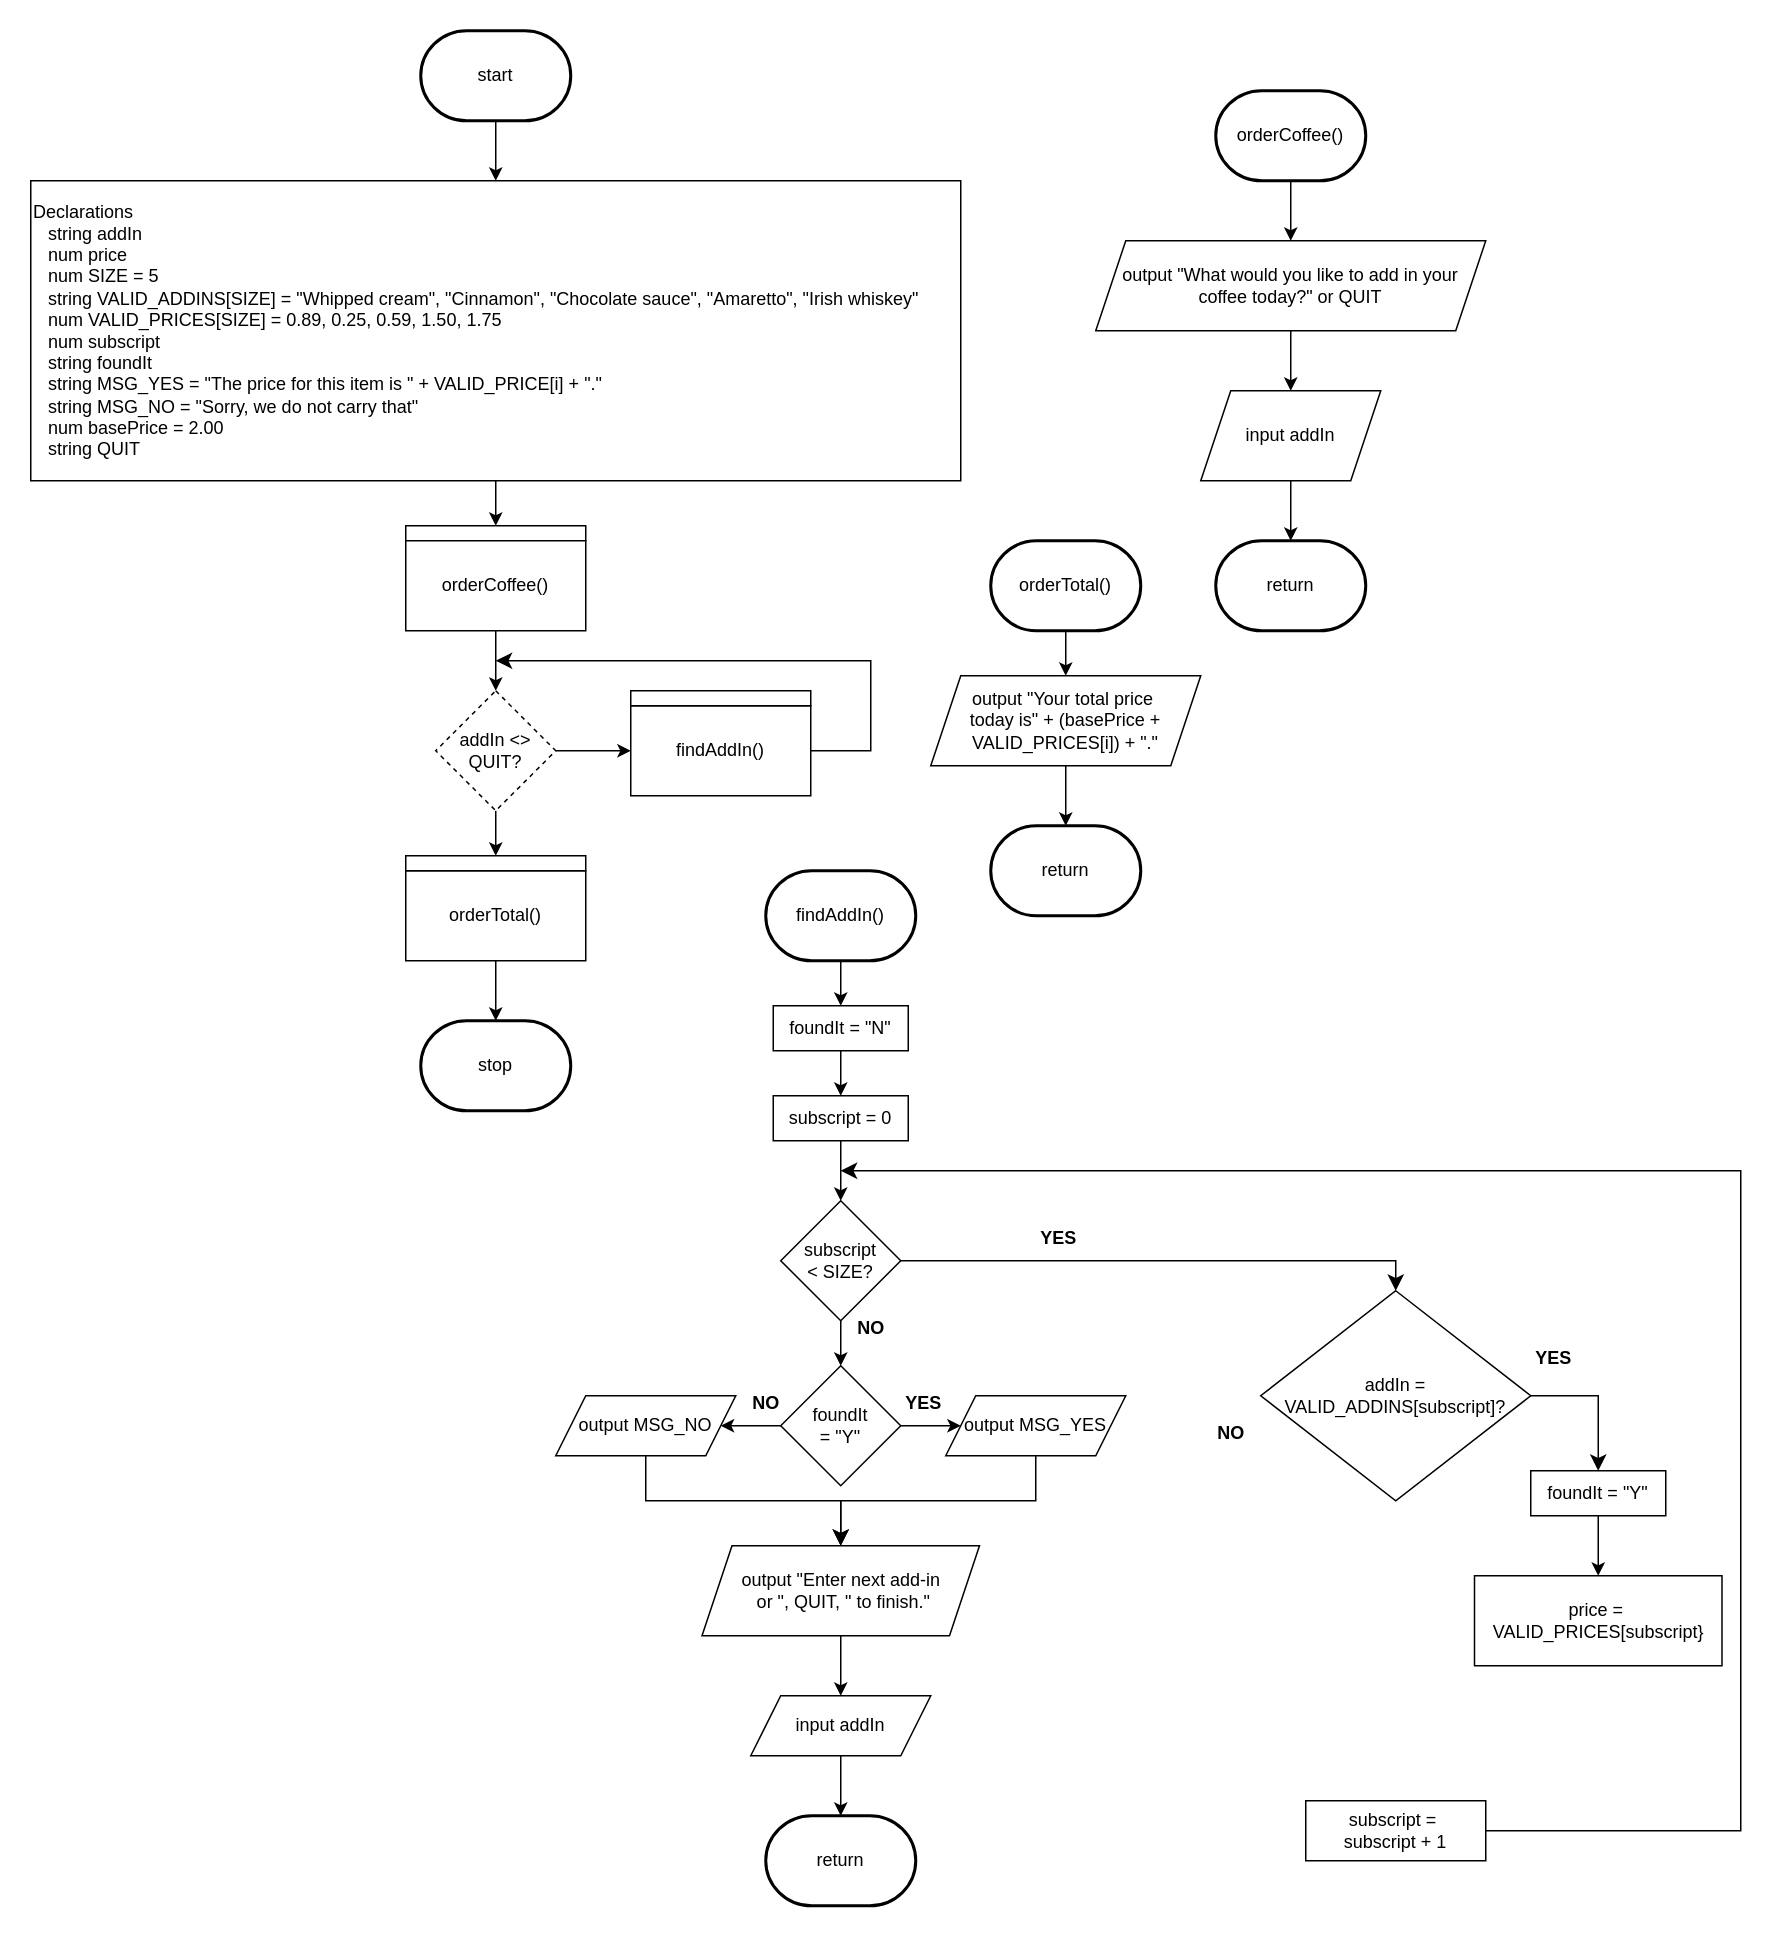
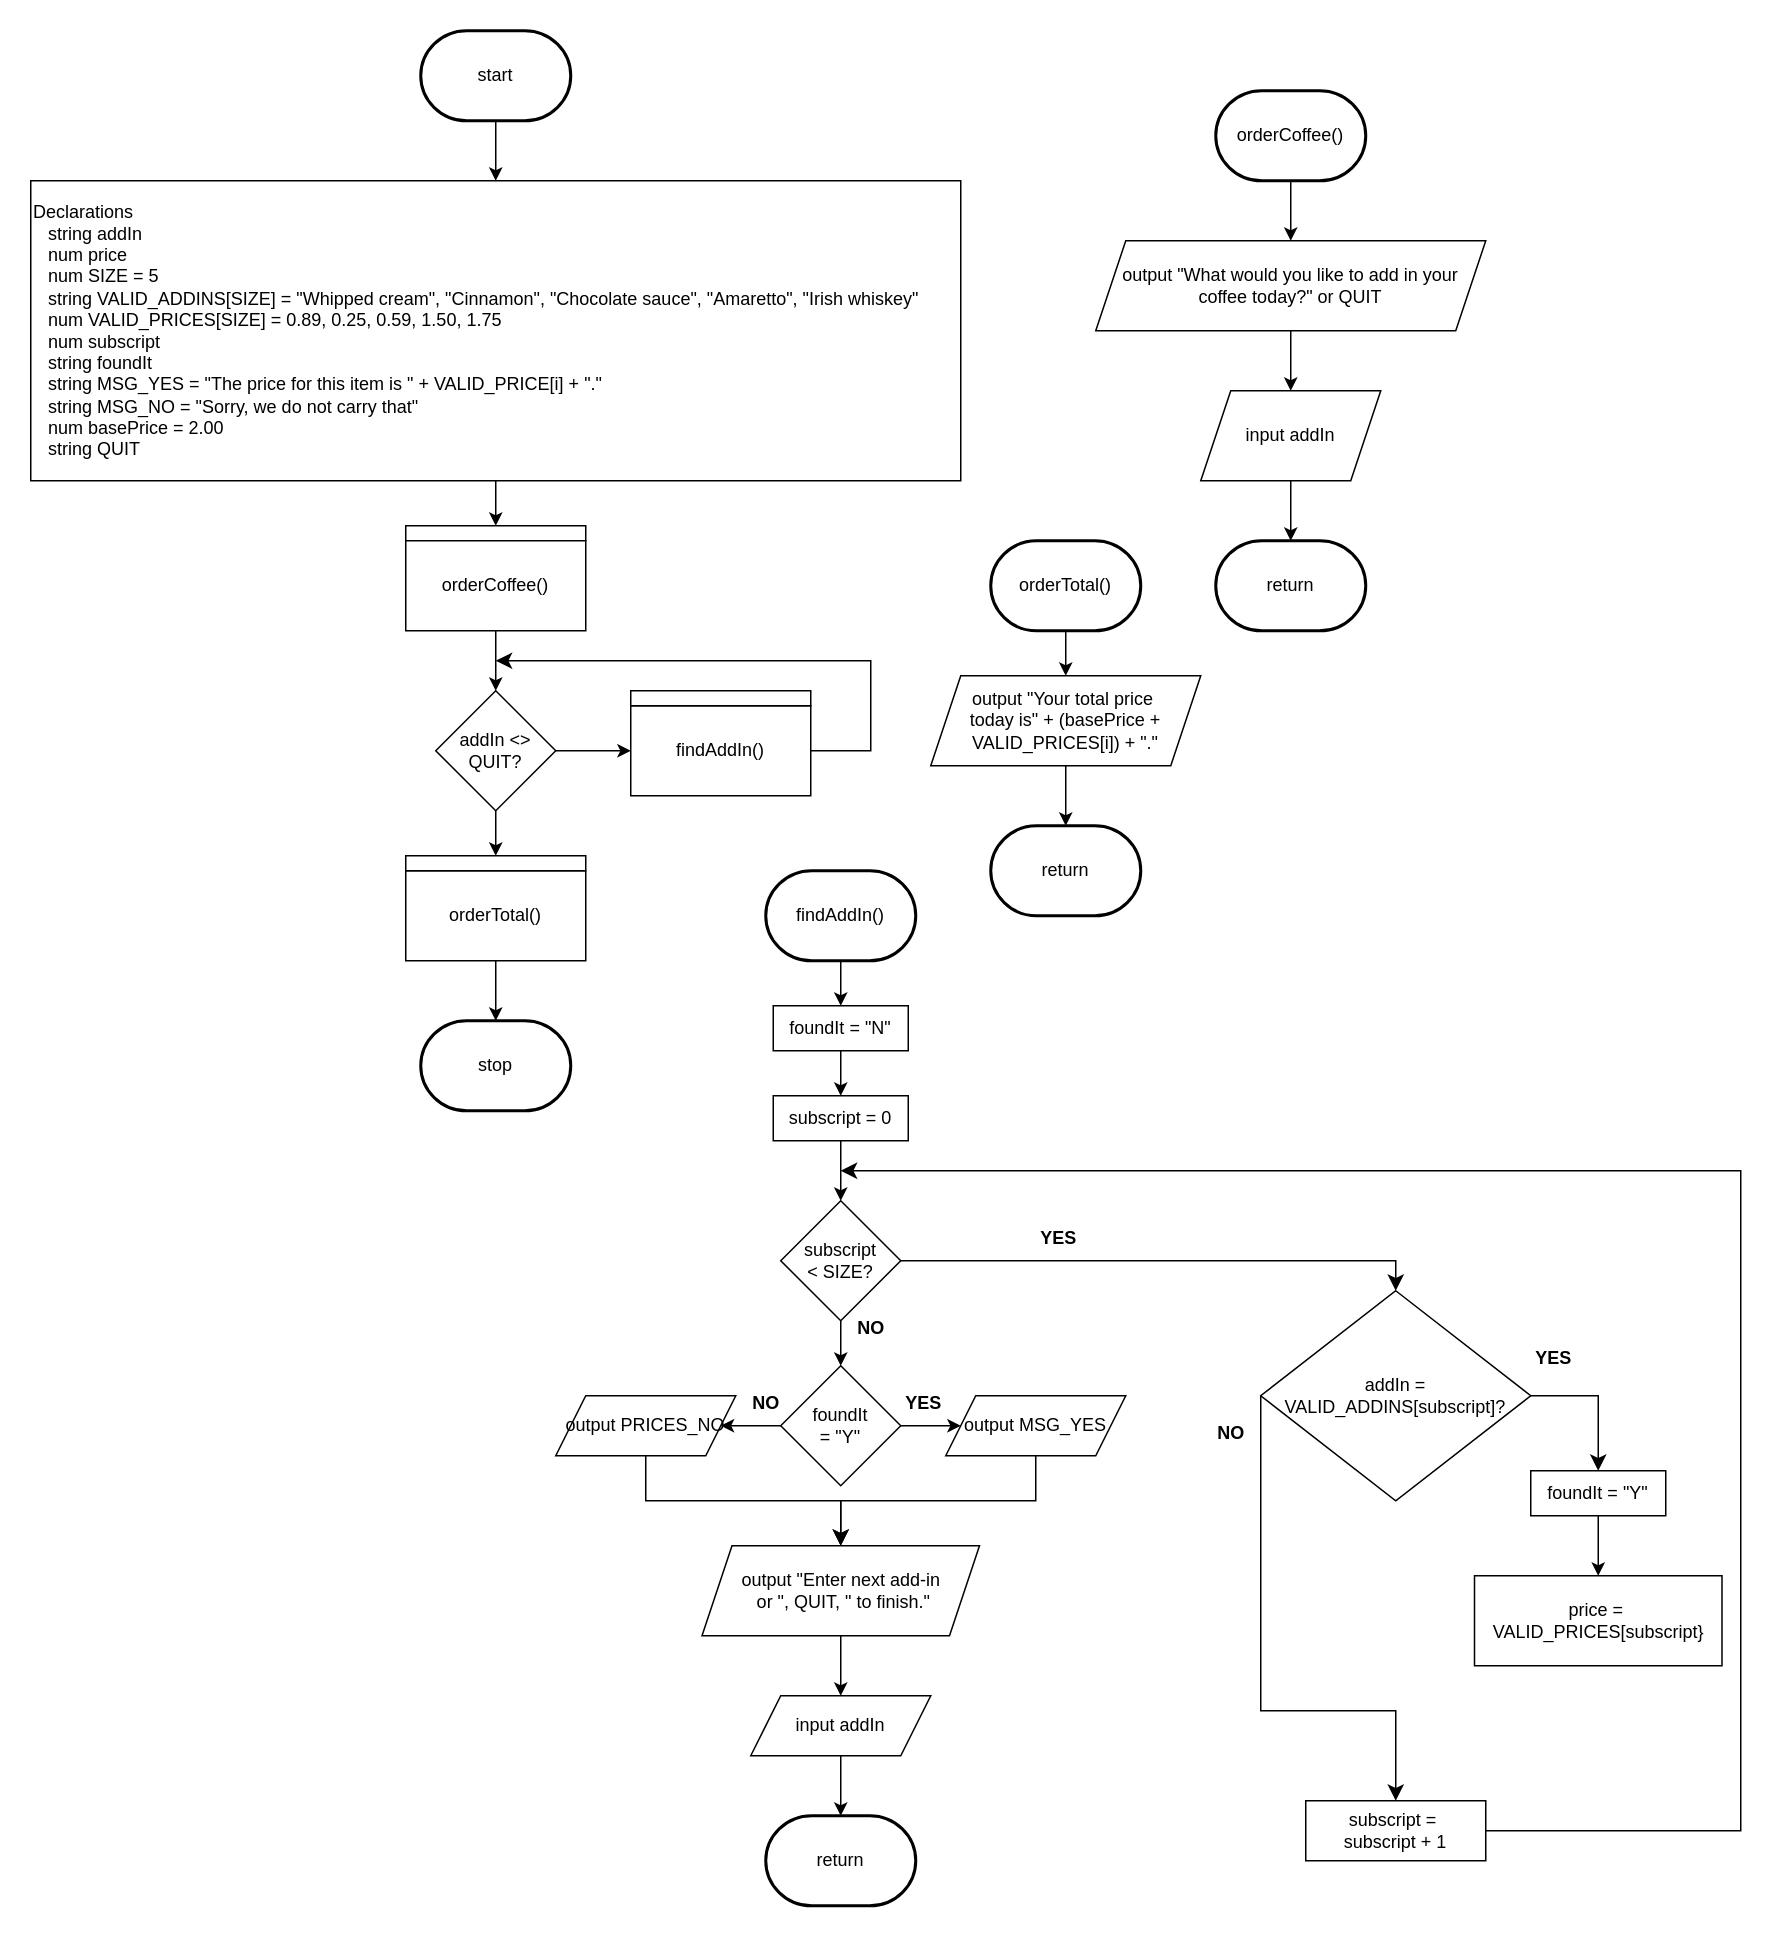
node "addIn <> QUIT?": style dashed -> solid
node "output MSG_NO": label "output MSG_NO" -> "output PRICES_NO"
edge "addIn = VALID_ADDINS[subscript]?" -> "subscript = subscript + 1": added
